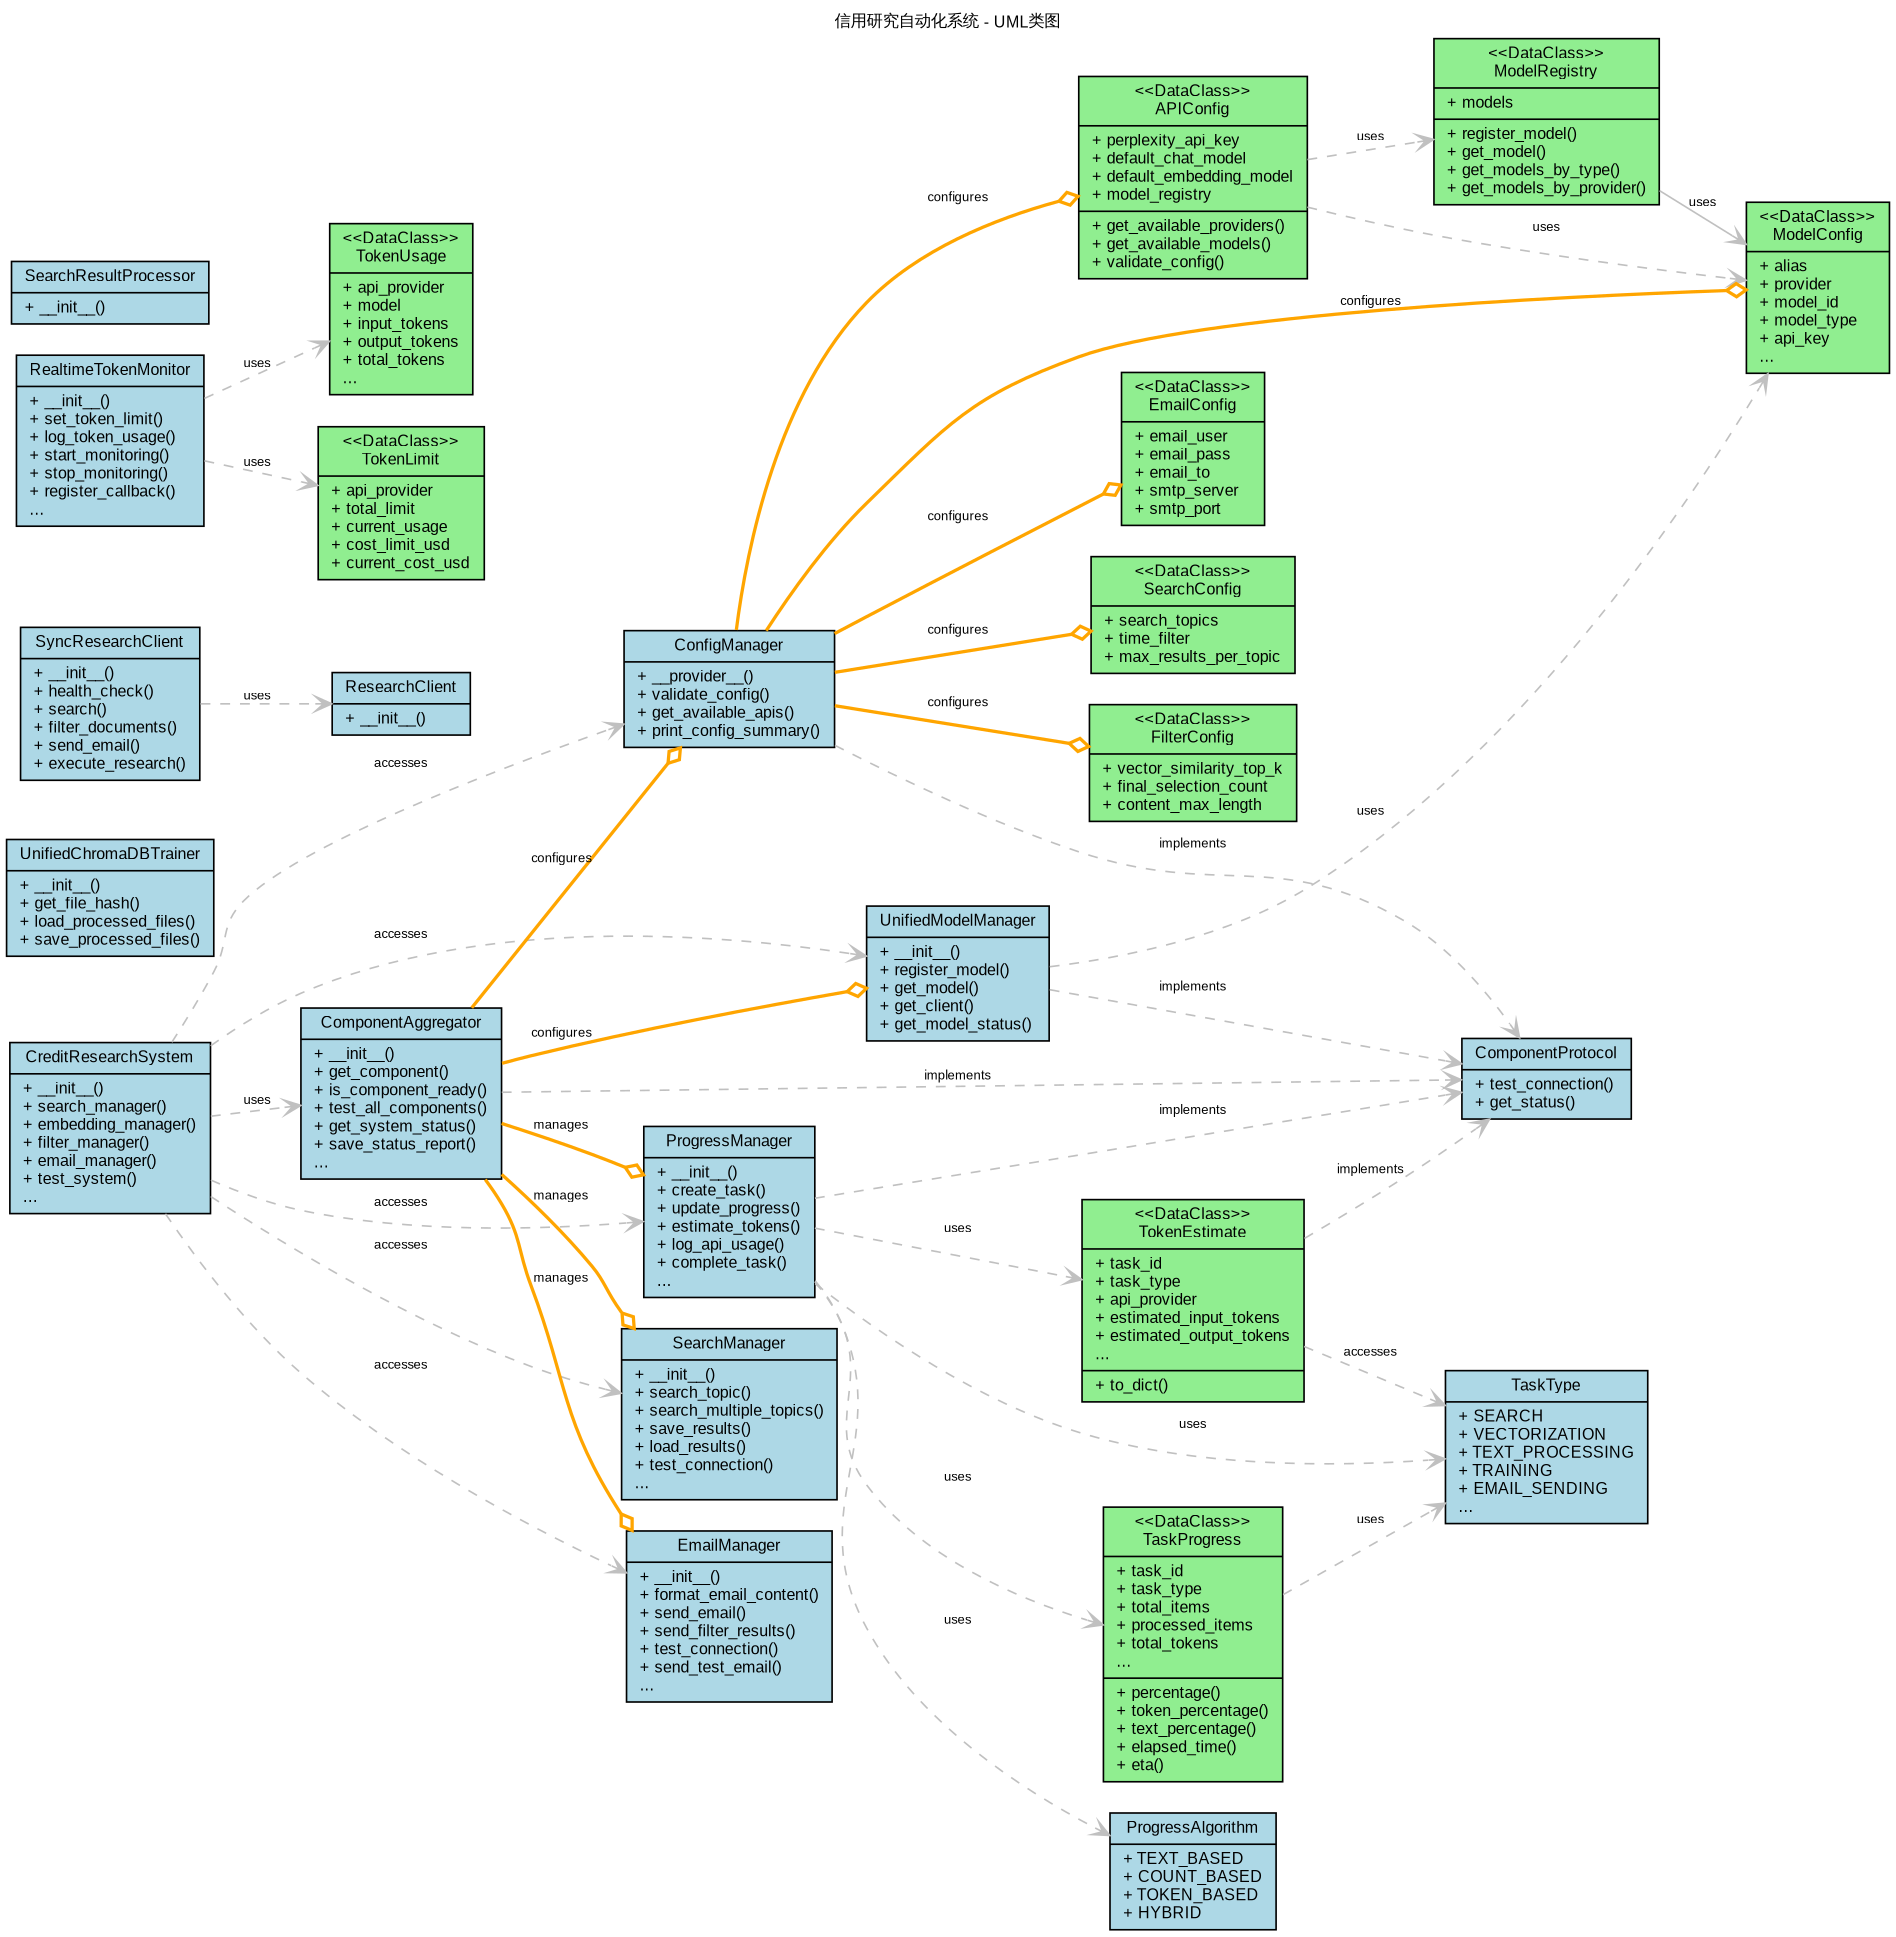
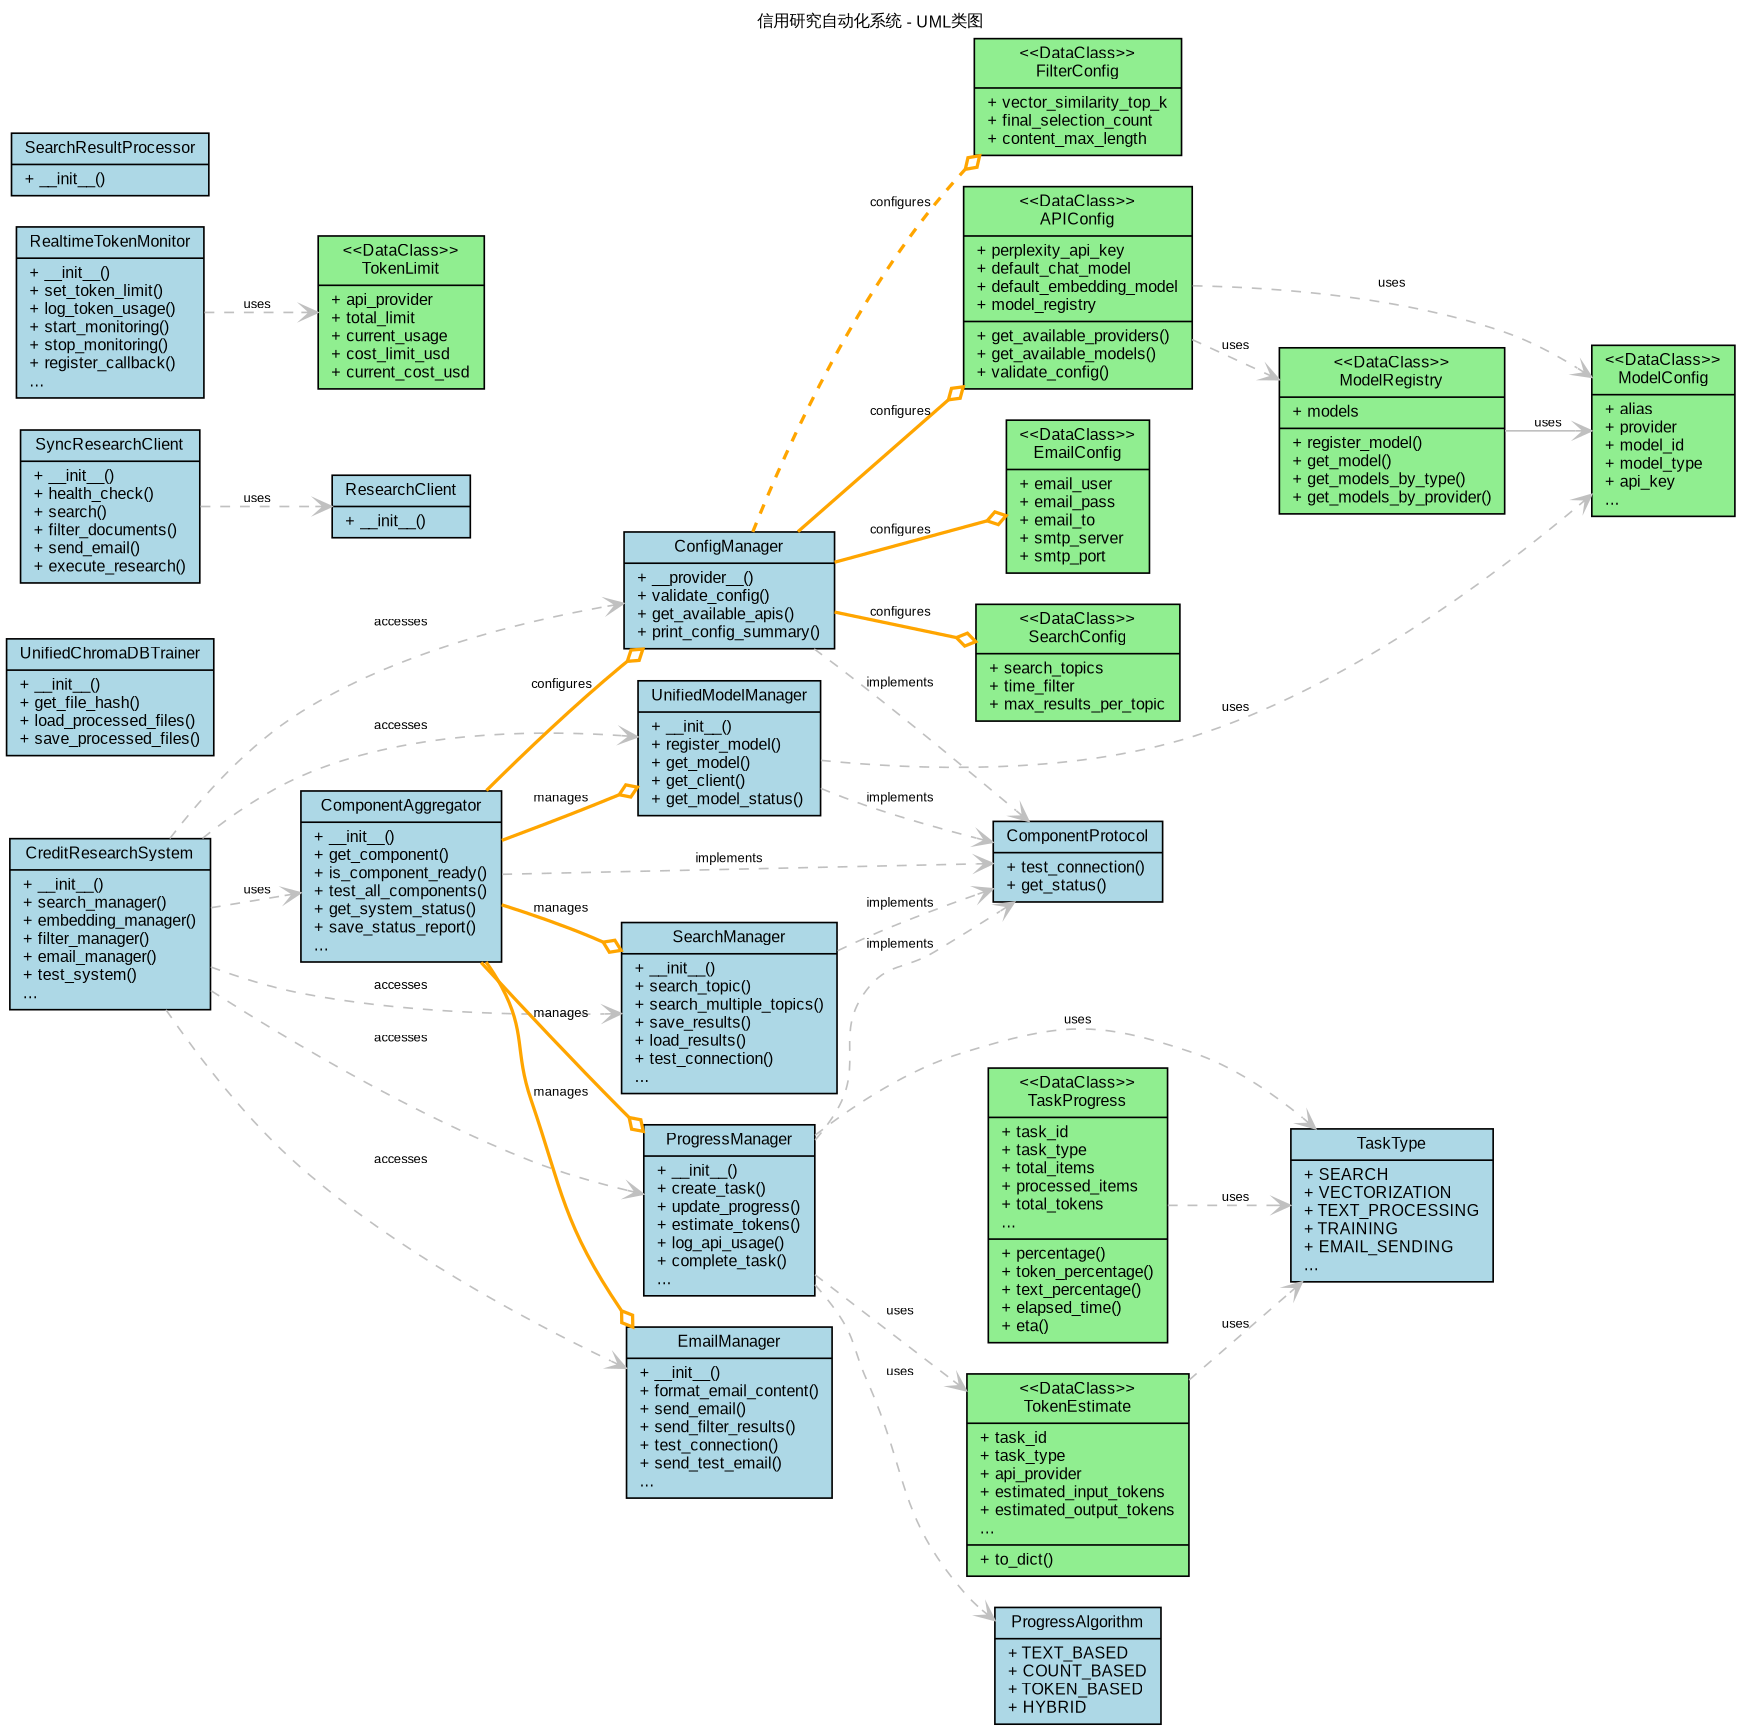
node "TokenUsage": removed
edge "ConfigManager" -> "ModelConfig": removed, label "configures"
edge "ConfigManager" -> "FilterConfig": style solid -> dashed
edge "ComponentAggregator" -> "UnifiedModelManager": label "configures" -> "manages"
edge "TokenEstimate" -> "ComponentProtocol": now "SearchManager" -> "ComponentProtocol"
edge "TokenEstimate" -> "TaskType": label "accesses" -> "uses"
edge "ProgressManager" -> "TaskProgress": removed, label "uses"
